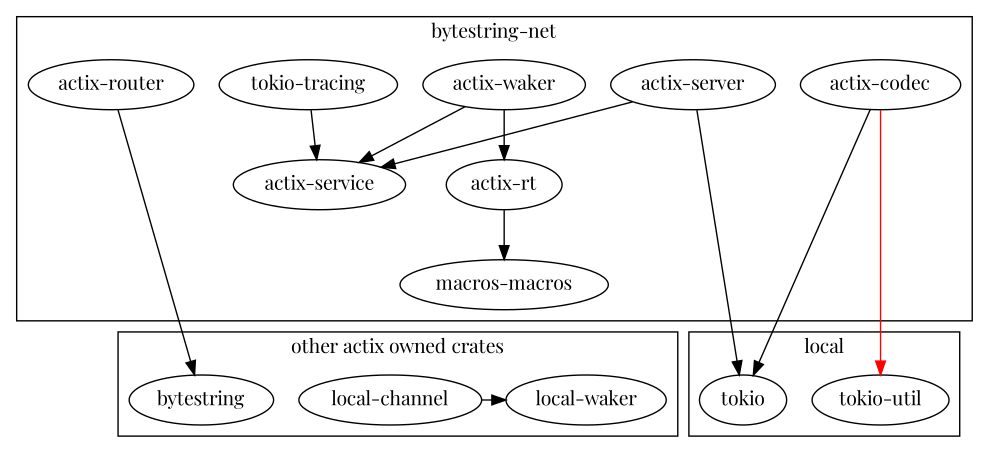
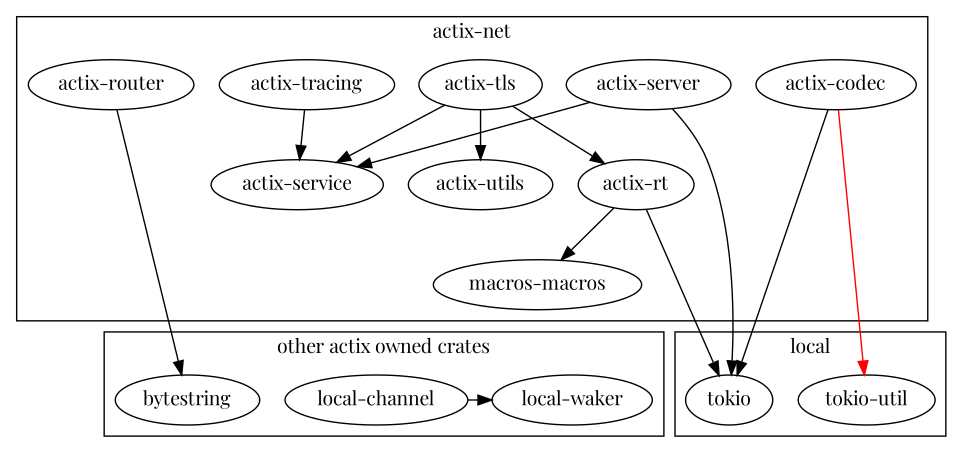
cluster "bytestring-net": label "bytestring-net" -> "actix-net"
node "tokio-tracing": label "tokio-tracing" -> "actix-tracing"
node "actix-waker": label "actix-waker" -> "actix-tls"
node "actix-utils": added
edge "actix-rt" -> "tokio": added
